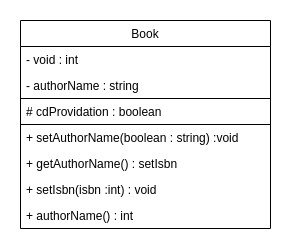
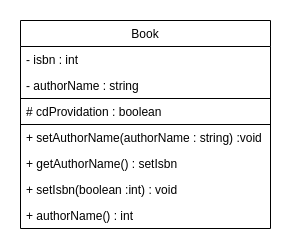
node "- void : int": label "- void : int" -> "- isbn : int"
node "+ setAuthorName(boolean : string) :void": label "+ setAuthorName(boolean : string) :void" -> "+ setAuthorName(authorName : string) :void"
node "+ setIsbn(isbn :int) : void": label "+ setIsbn(isbn :int) : void" -> "+ setIsbn(boolean :int) : void"
